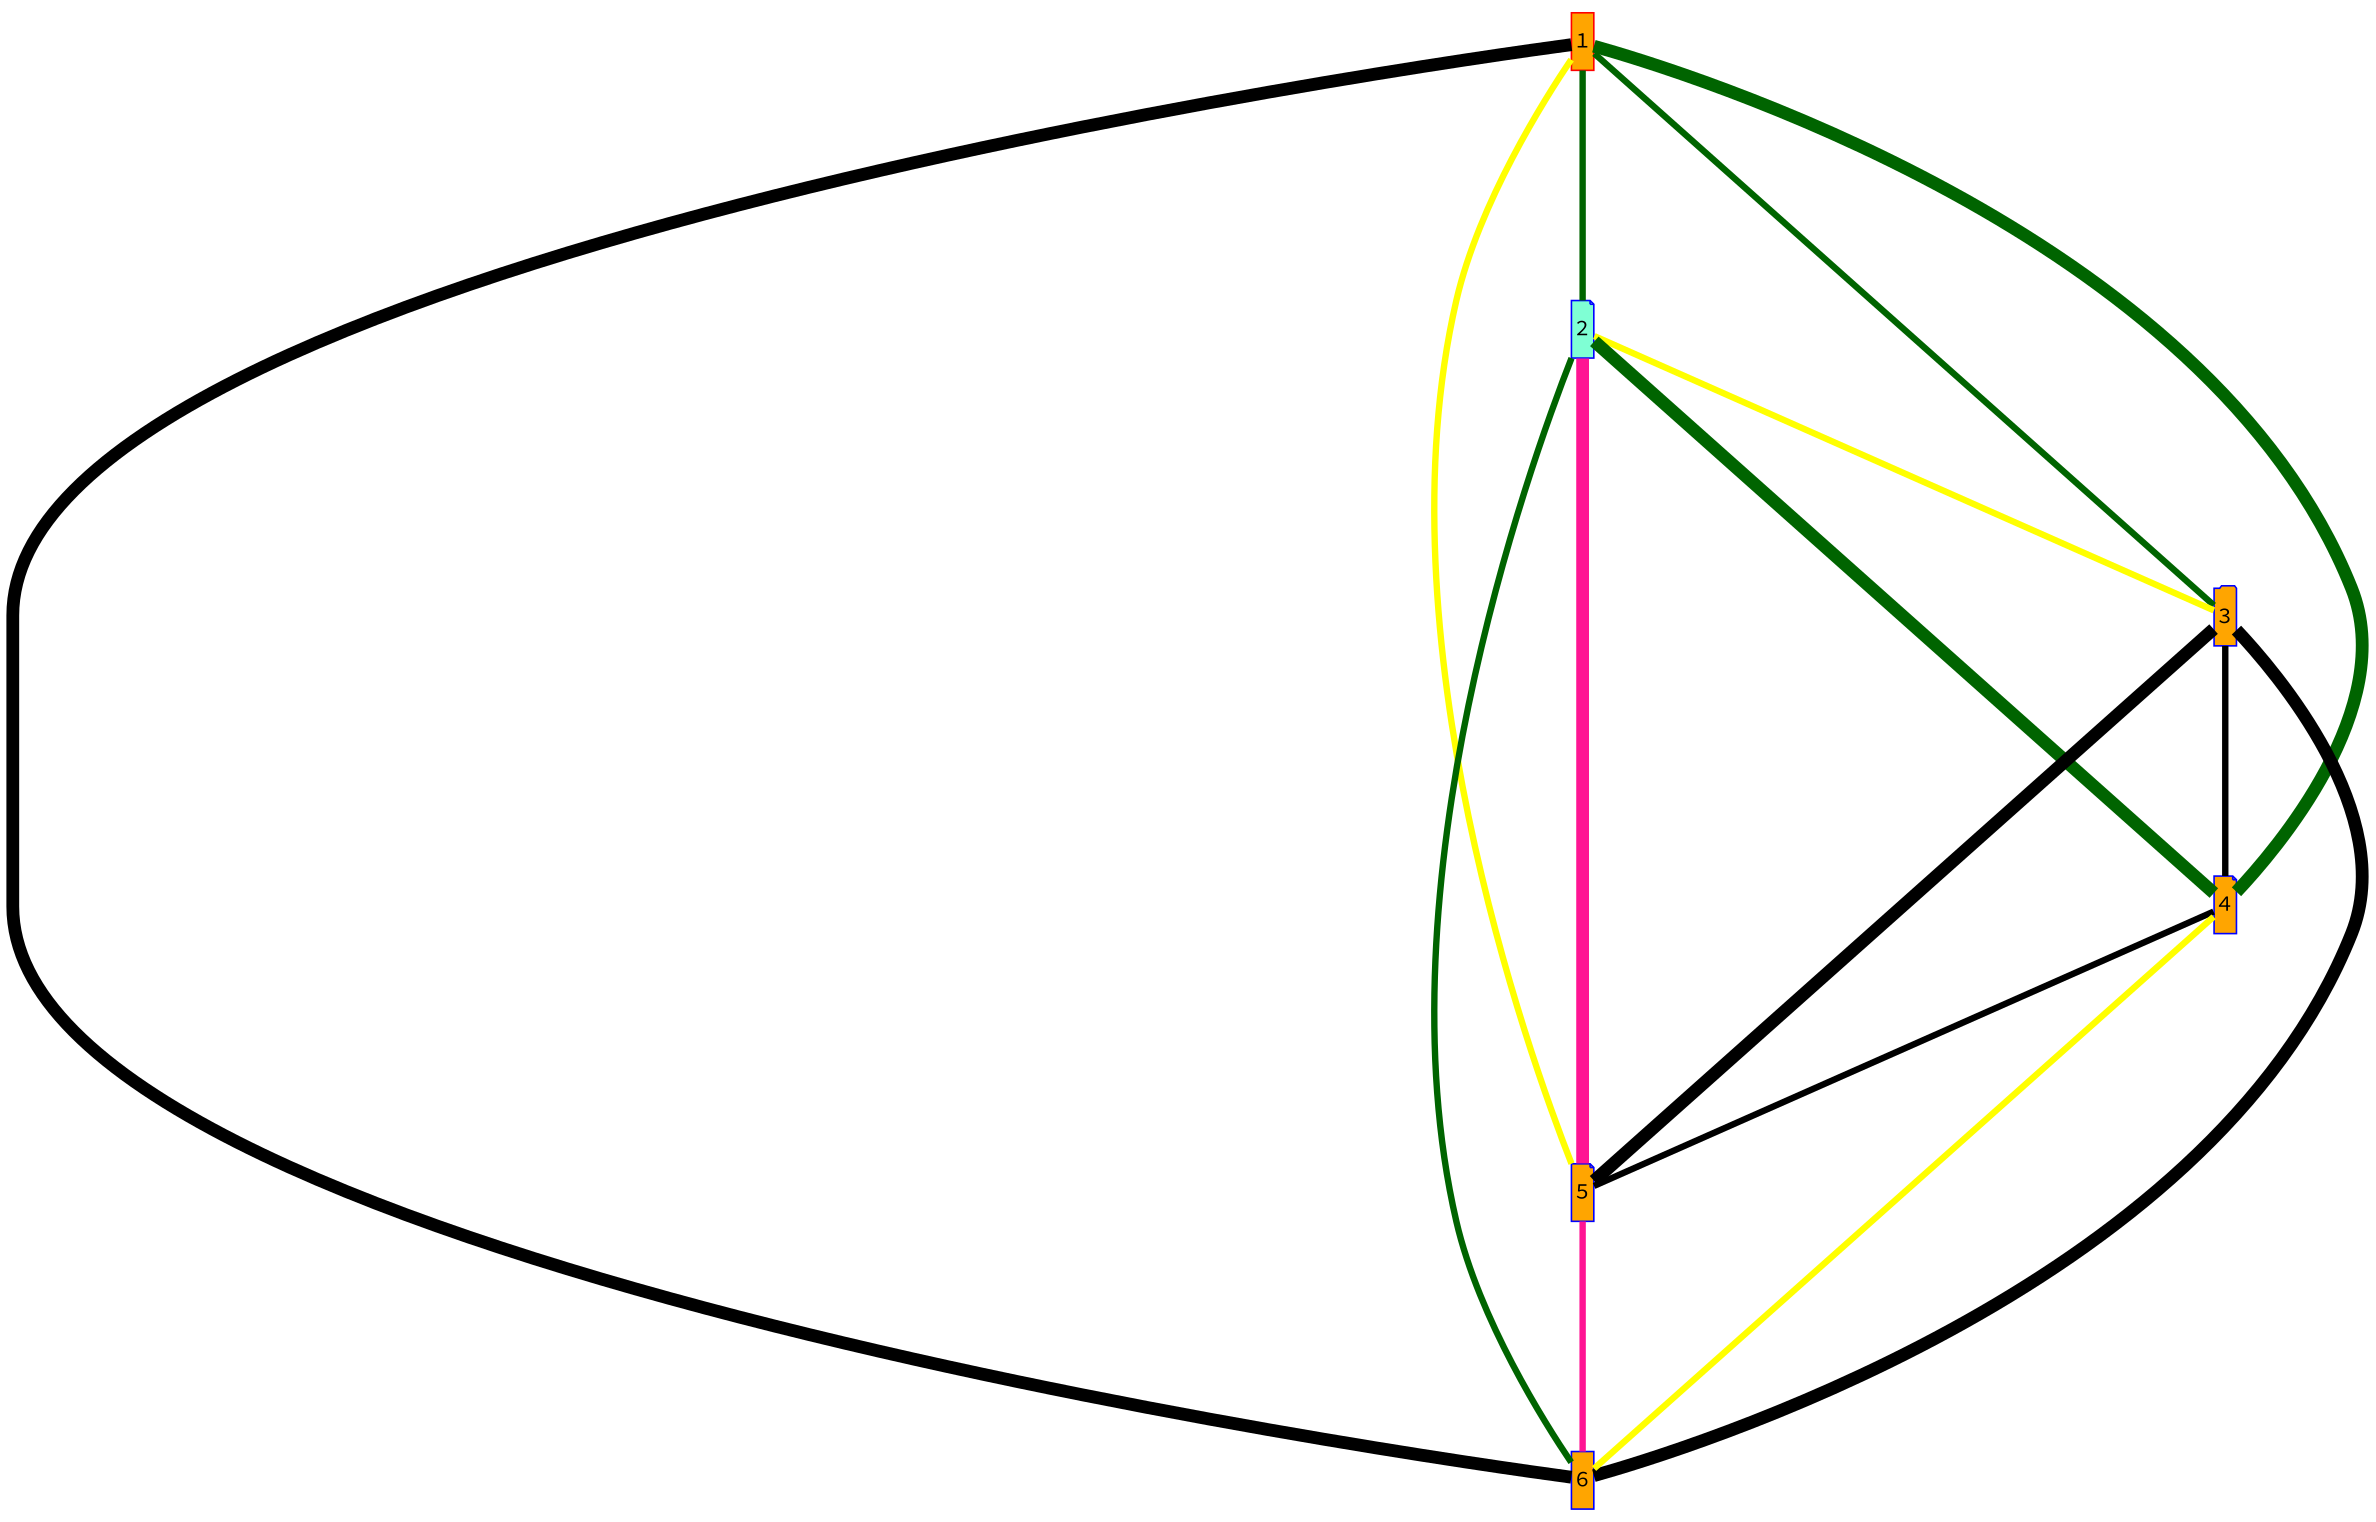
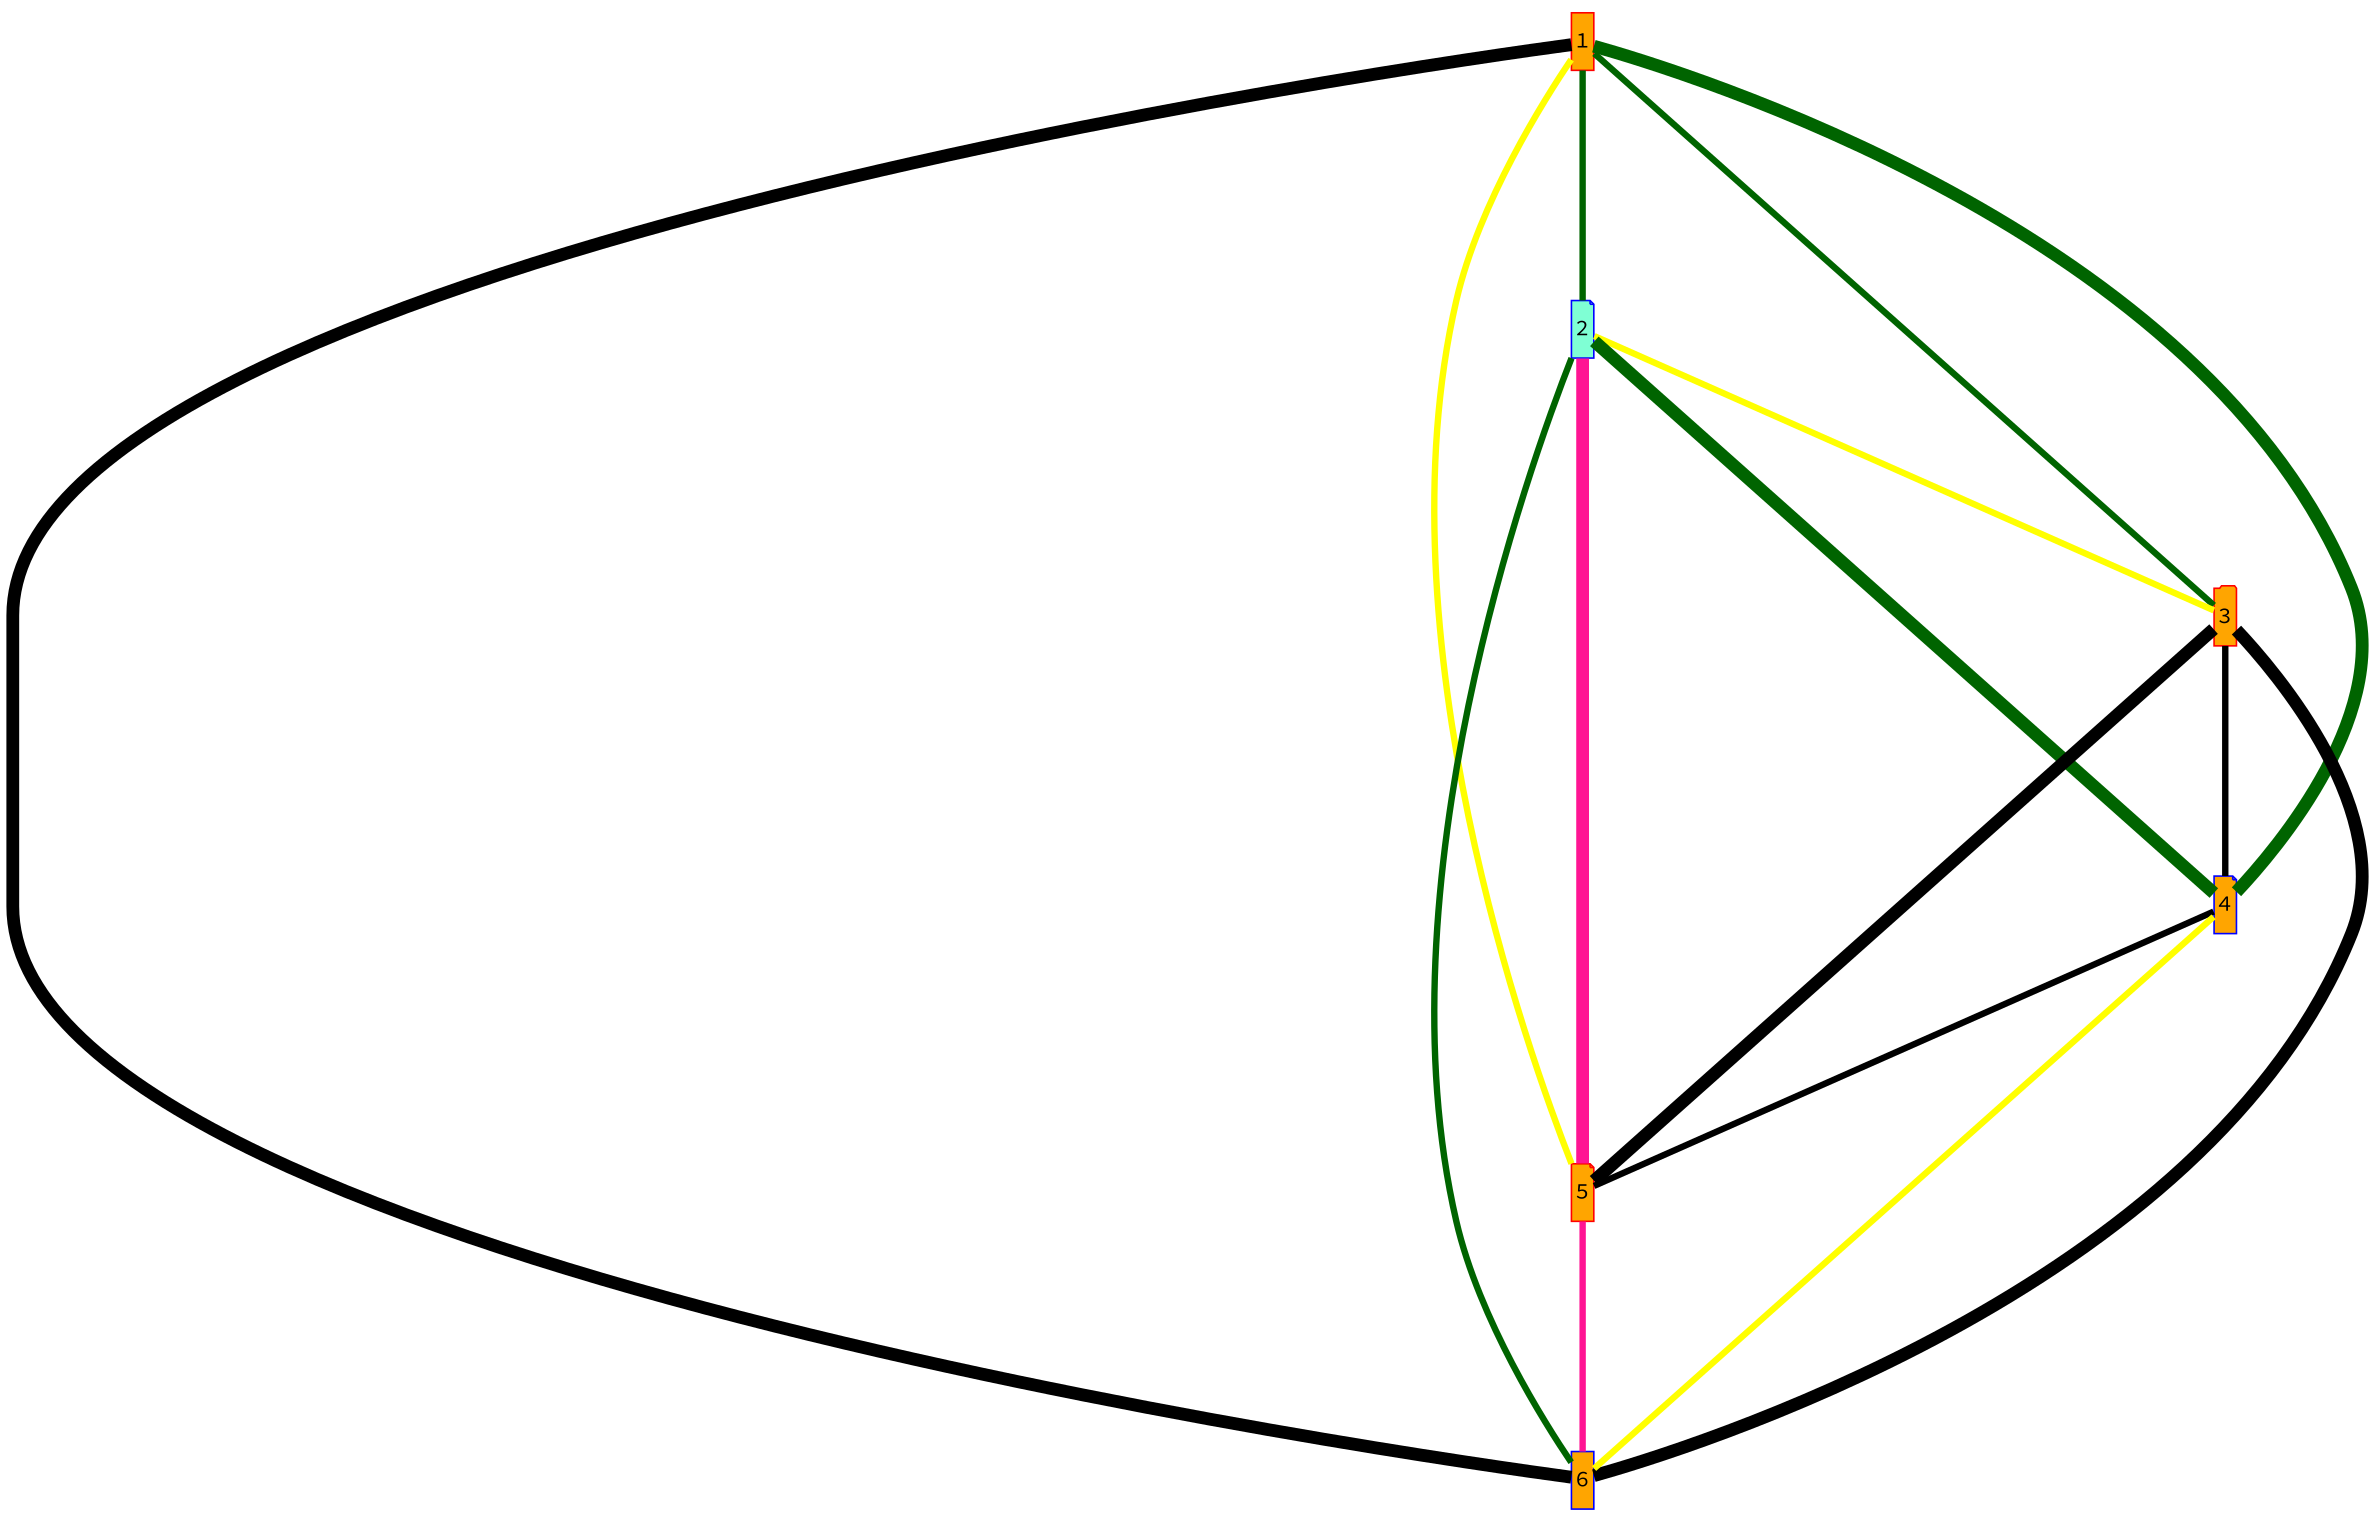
node "3": color blue -> red
node "5": color blue -> red
